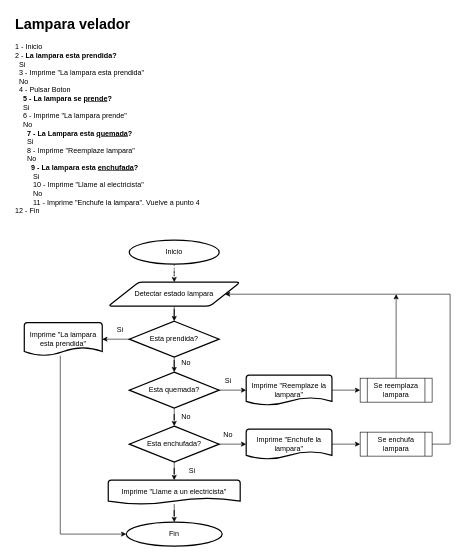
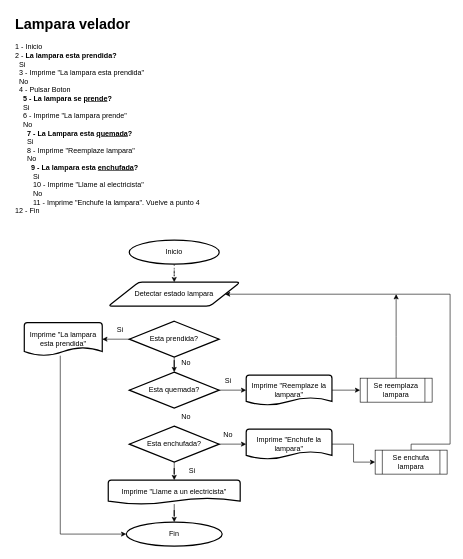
edge "Detectar estado lampara" -> "Esta prendida?": removed
edge "Esta quemada?" -> "Esta enchufada?": removed
node "Se enchufa lampara": moved (396, 444) -> (411, 462)
